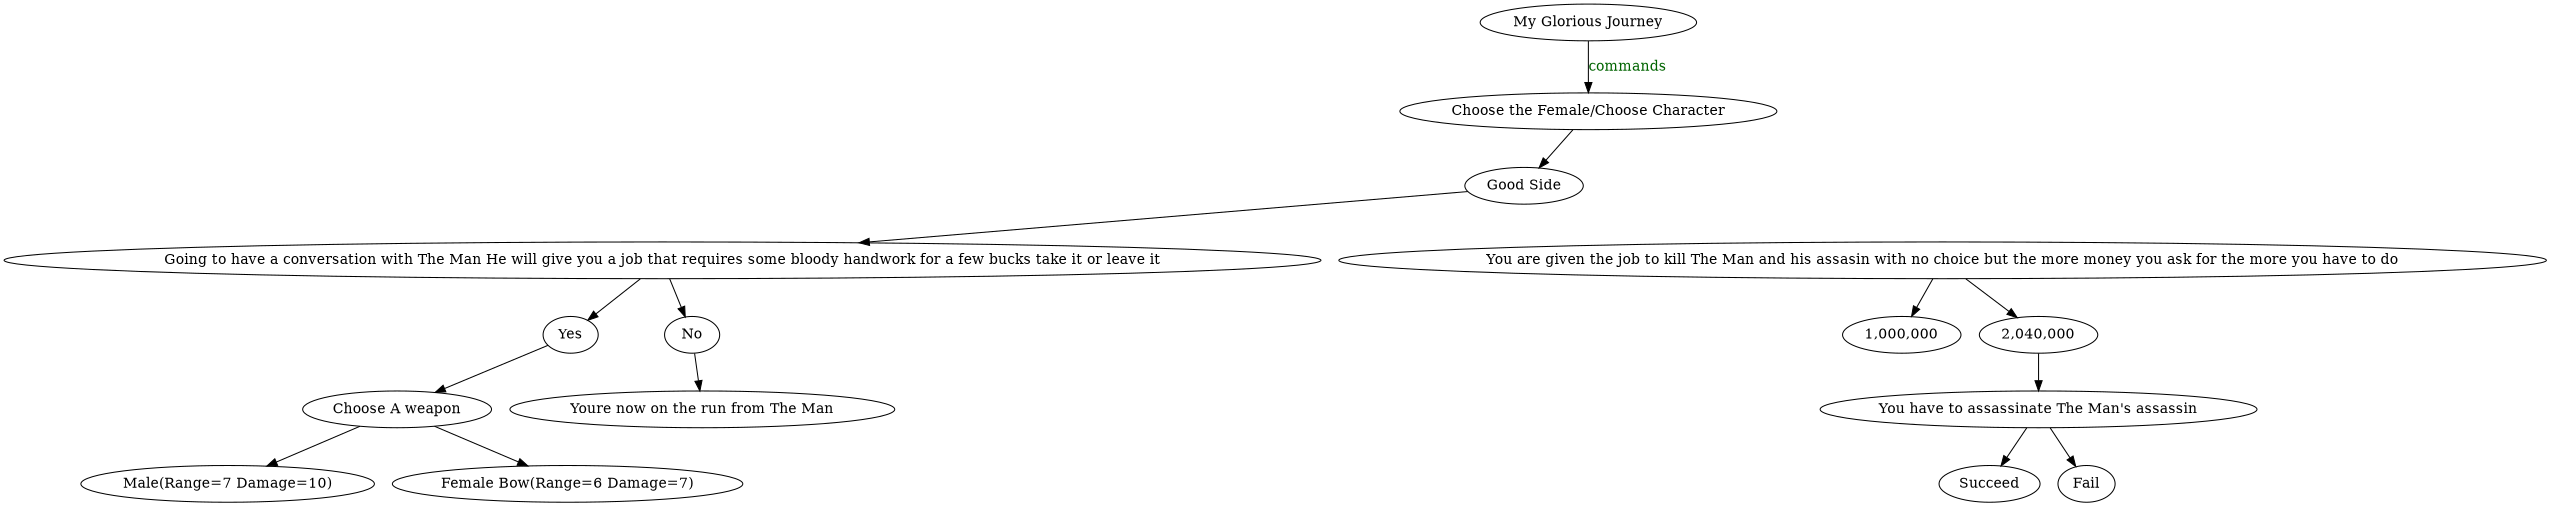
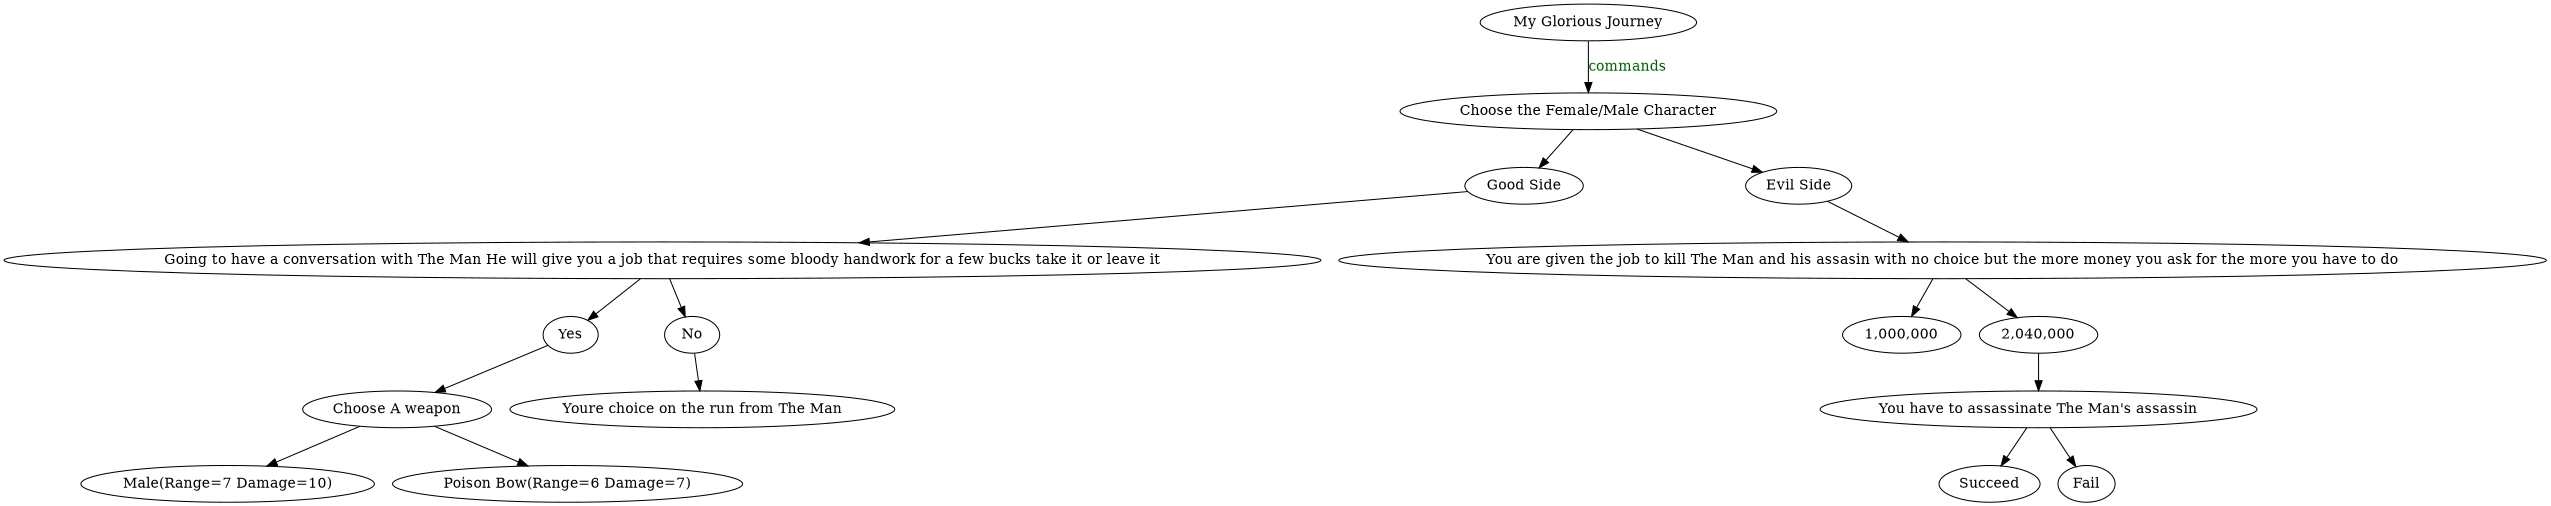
node "Choose the Female/Choose Character": label "Choose the Female/Choose Character" -> "Choose the Female/Male Character"
node "Evil Side": added
node "Youre now on the run from The Man": label "Youre now on the run from The Man" -> "Youre choice on the run from The Man"
node "Female Bow(Range=6 Damage=7)": label "Female Bow(Range=6 Damage=7)" -> "Poison Bow(Range=6 Damage=7)"
